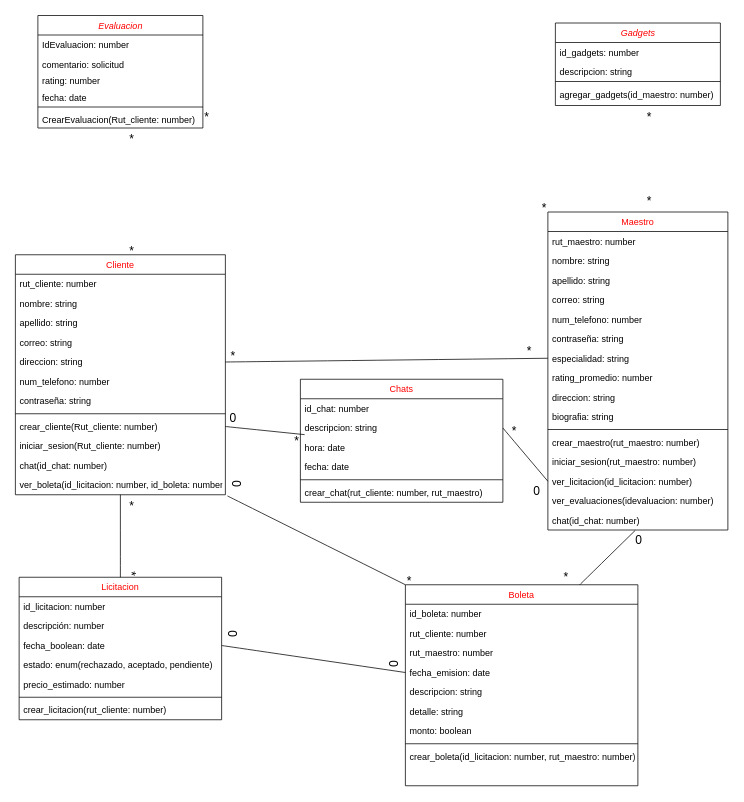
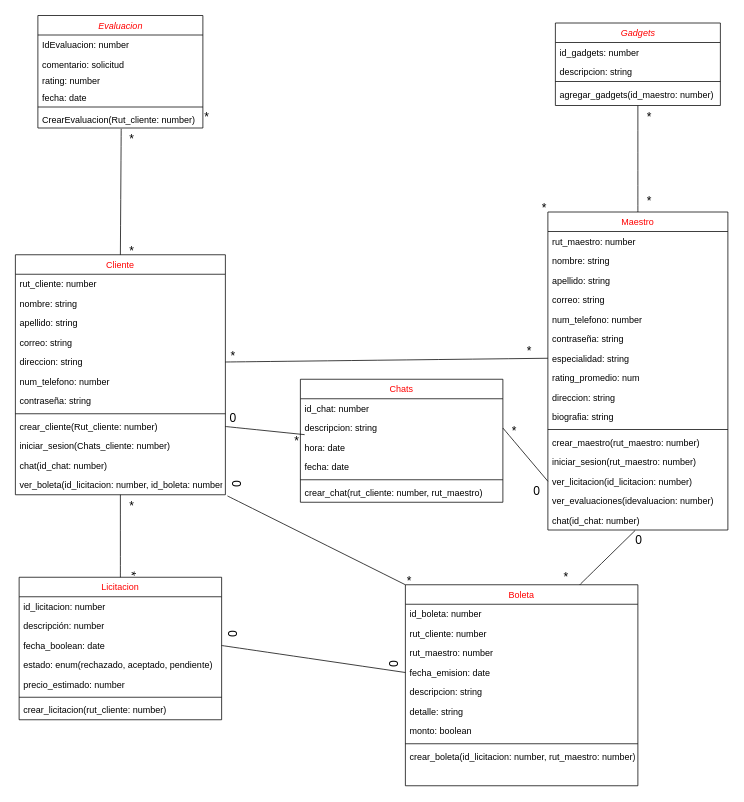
edge "agregar_gadgets(id_maestro: number)" -- "Maestro": added
edge "CrearEvaluacion(Rut_cliente: number)" -- "Cliente": added
node "rating_promedio: number": label "rating_promedio: number" -> "rating_promedio: num"
node "iniciar_sesion(Rut_cliente: number)": label "iniciar_sesion(Rut_cliente: number)" -> "iniciar_sesion(Chats_cliente: number)"
